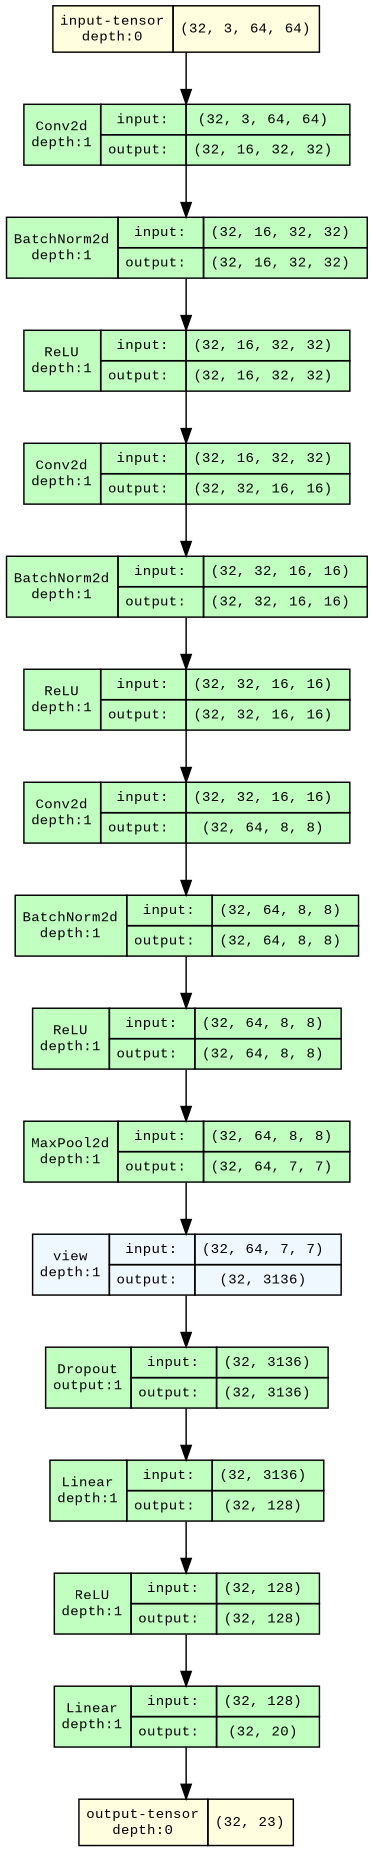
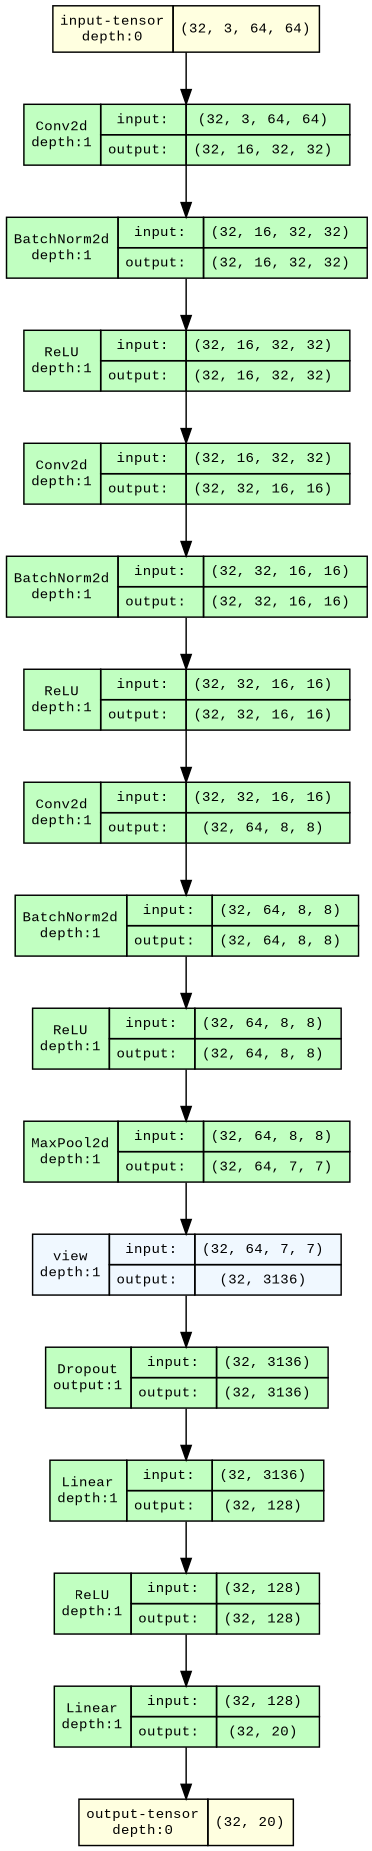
node "output-tensor": text "(32, 23)" -> "(32, 20)"
